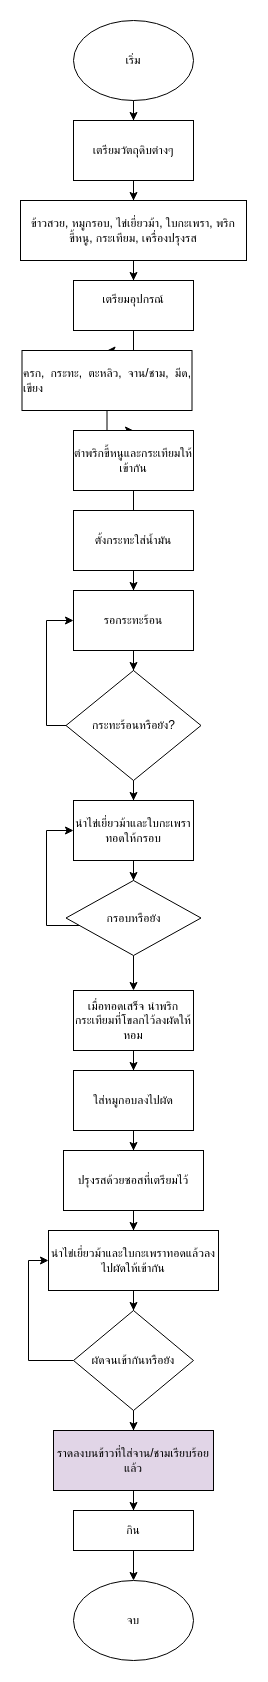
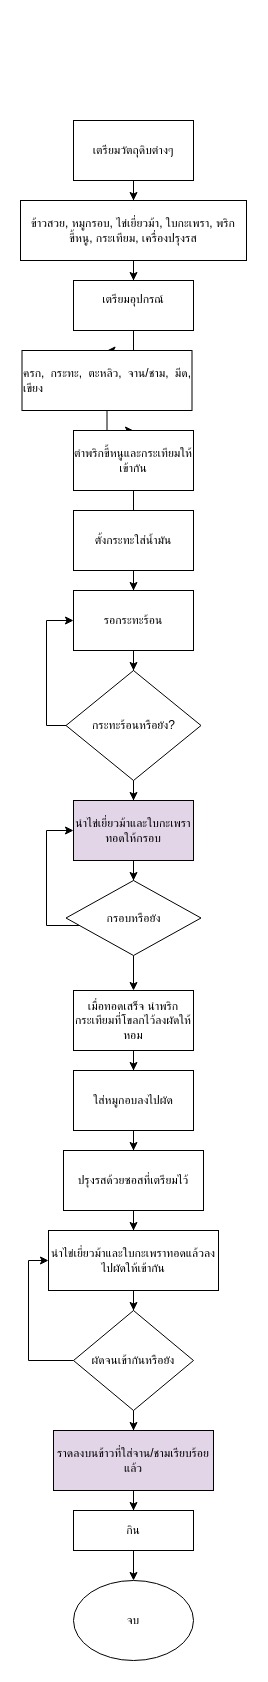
node "เริ่ม": removed
edge "เริ่ม" -> "เตรียมวัตถุดิบต่างๆ": removed
node "นำไข่เยี่ยวม้าและใบกะเพราทอดให้กรอบ": fillcolor #ffffff -> #e1d5e7
